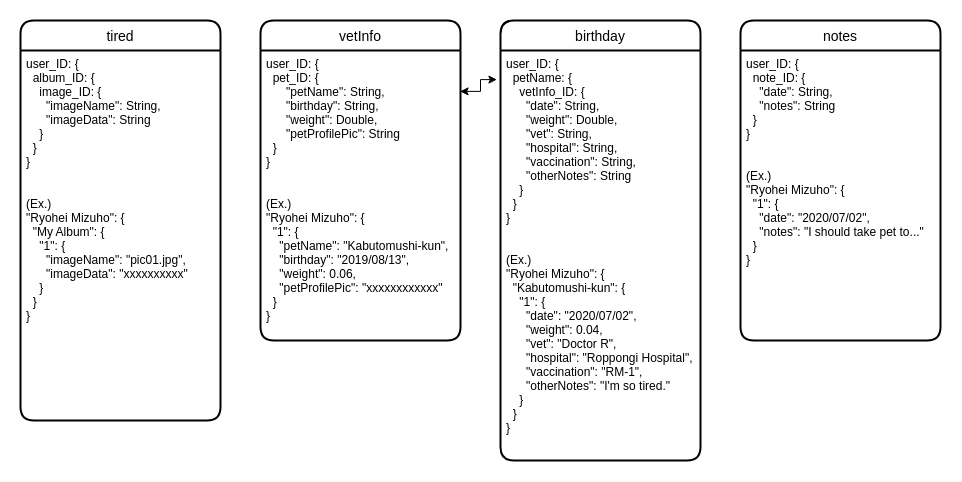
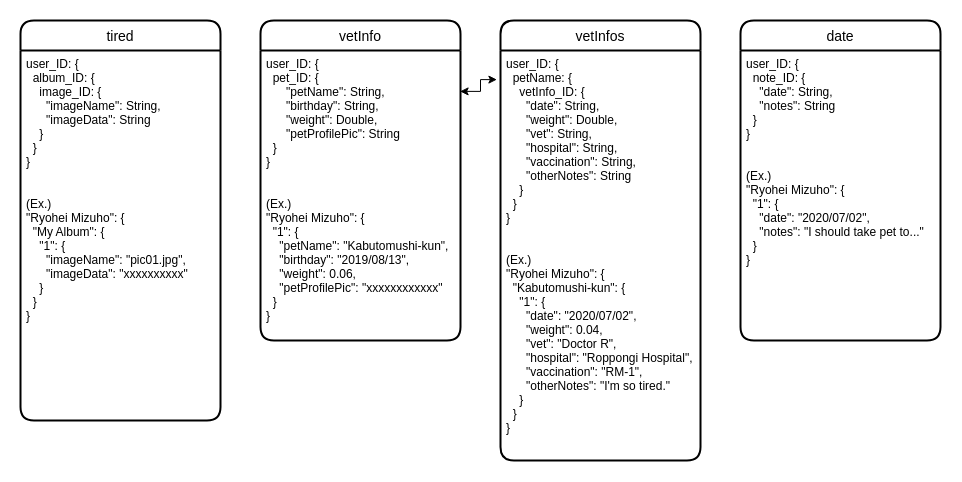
node "birthday": label "birthday" -> "vetInfos"
node "notes": label "notes" -> "date"
